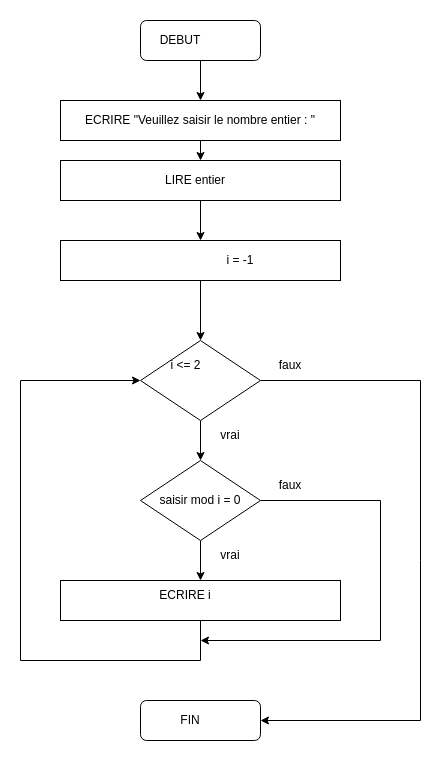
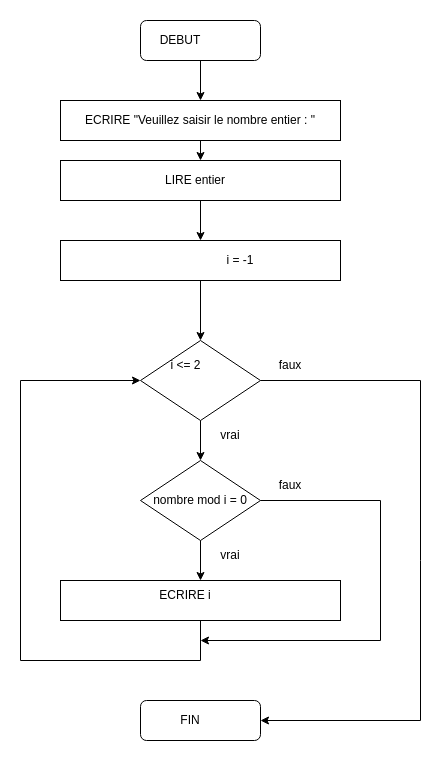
node "saisir mod i = 0": label "saisir mod i = 0" -> "nombre mod i = 0"
